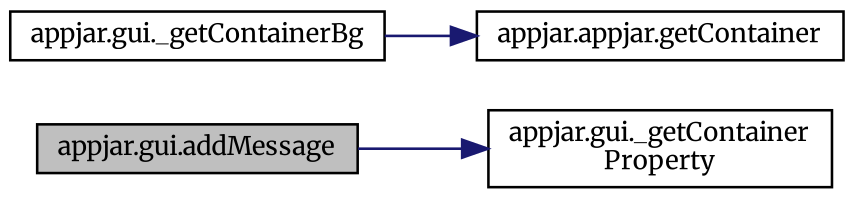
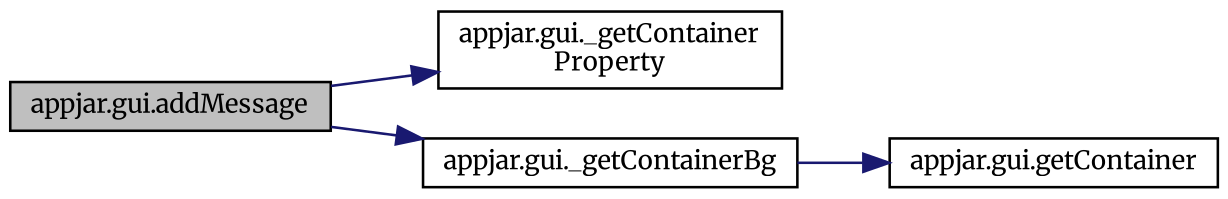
node "appjar.appjar.getContainer": label "appjar.appjar.getContainer" -> "appjar.gui.getContainer"
edge "appjar.gui.addMessage" -> "appjar.gui._getContainerBg": added
